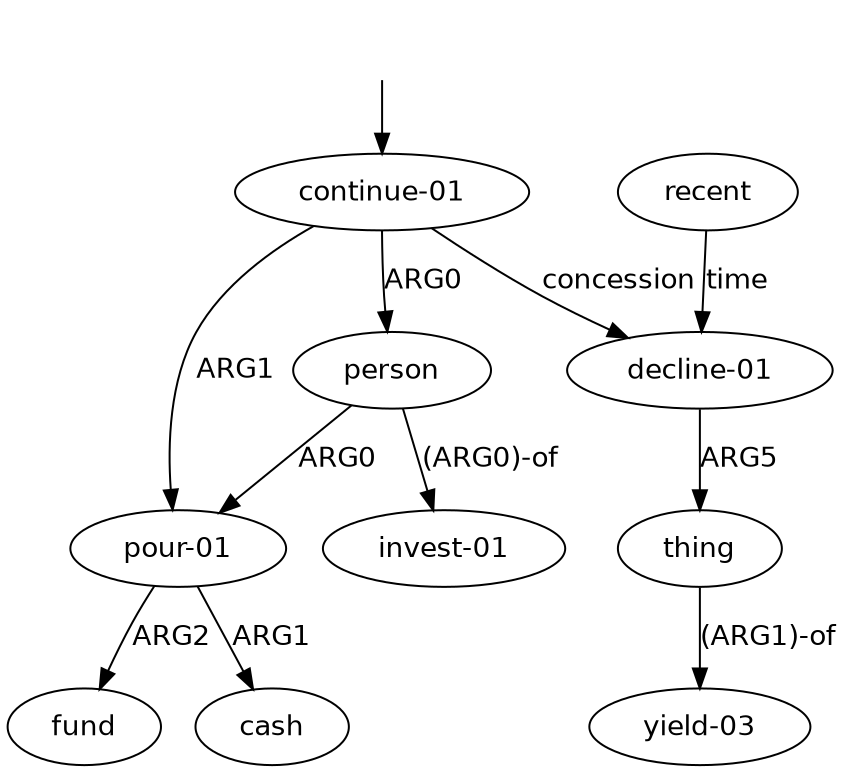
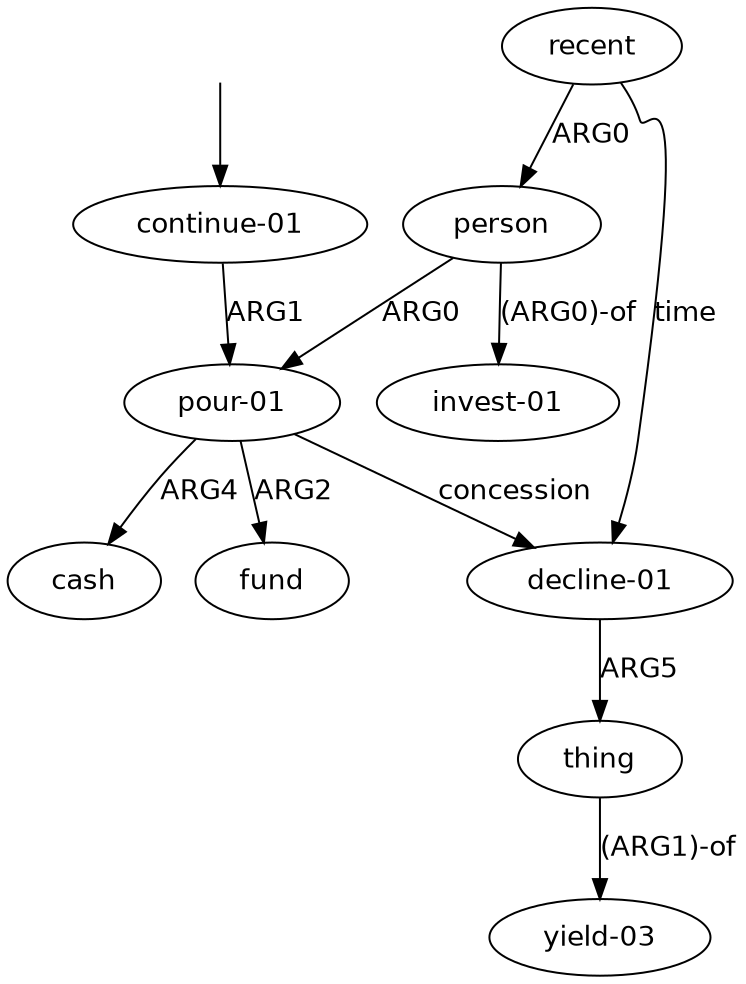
edge "continue-01" -> "person": now "recent" -> "person"
edge "continue-01" -> "decline-01": now "pour-01" -> "decline-01"
edge "pour-01" -> "cash": label "ARG1" -> "ARG4"
